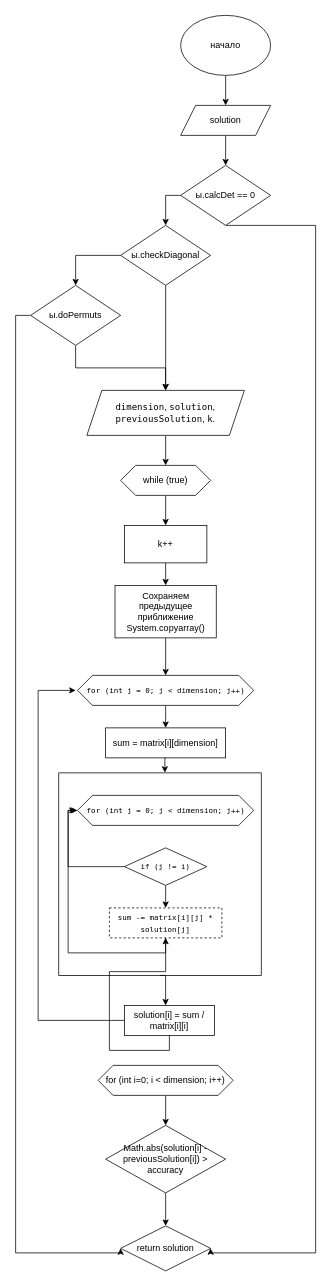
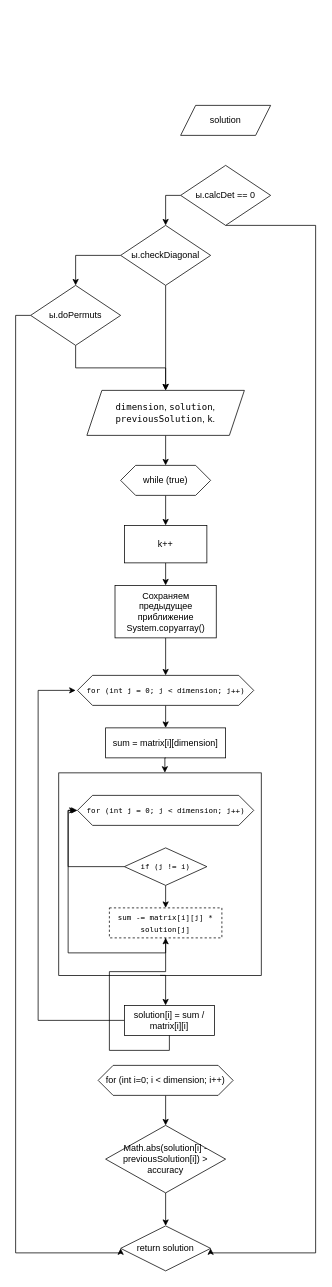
node "начало": removed
edge "начало" -> "solution": removed
edge "solution" -> "ы.calcDet == 0": removed
